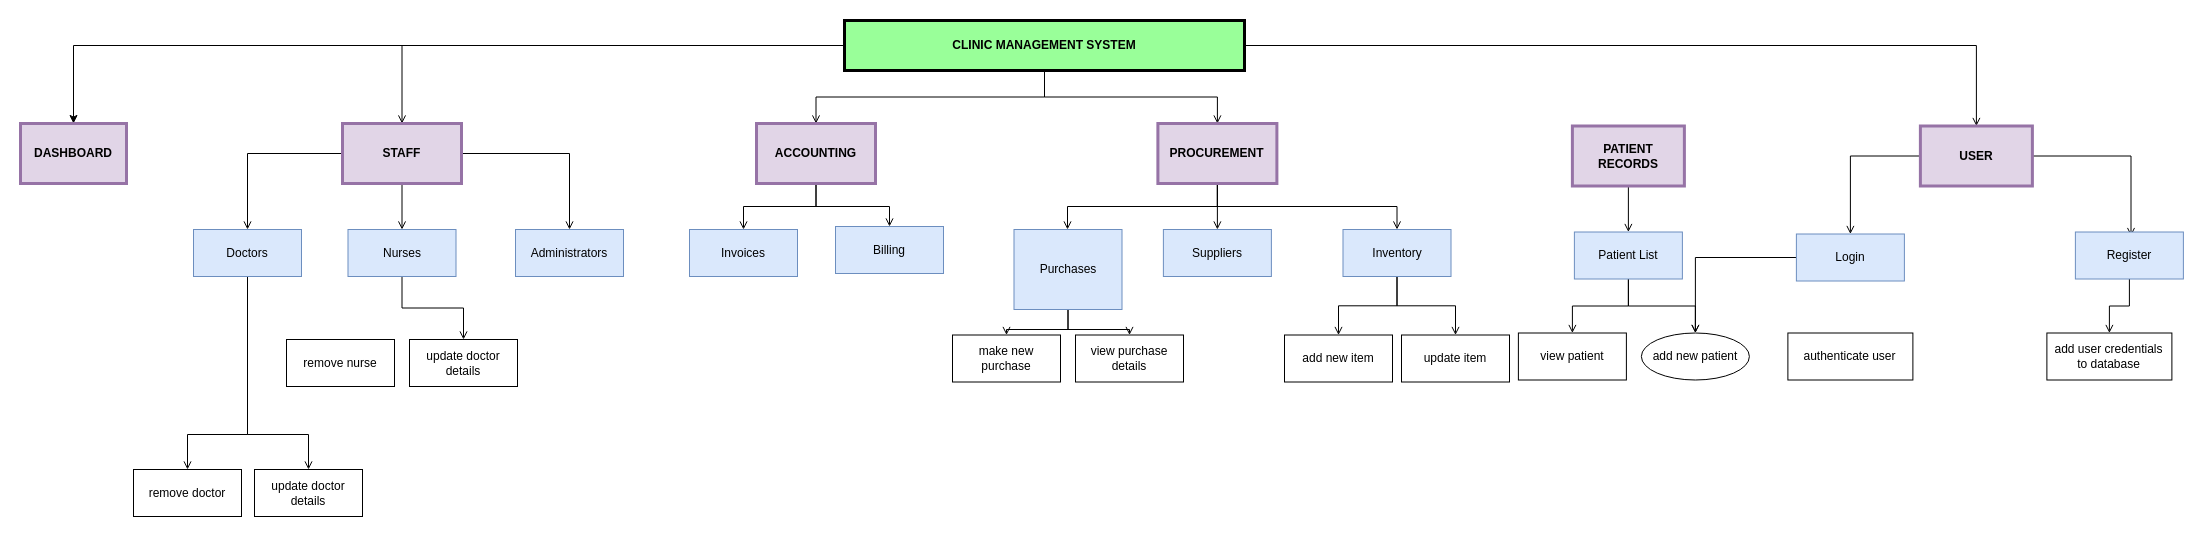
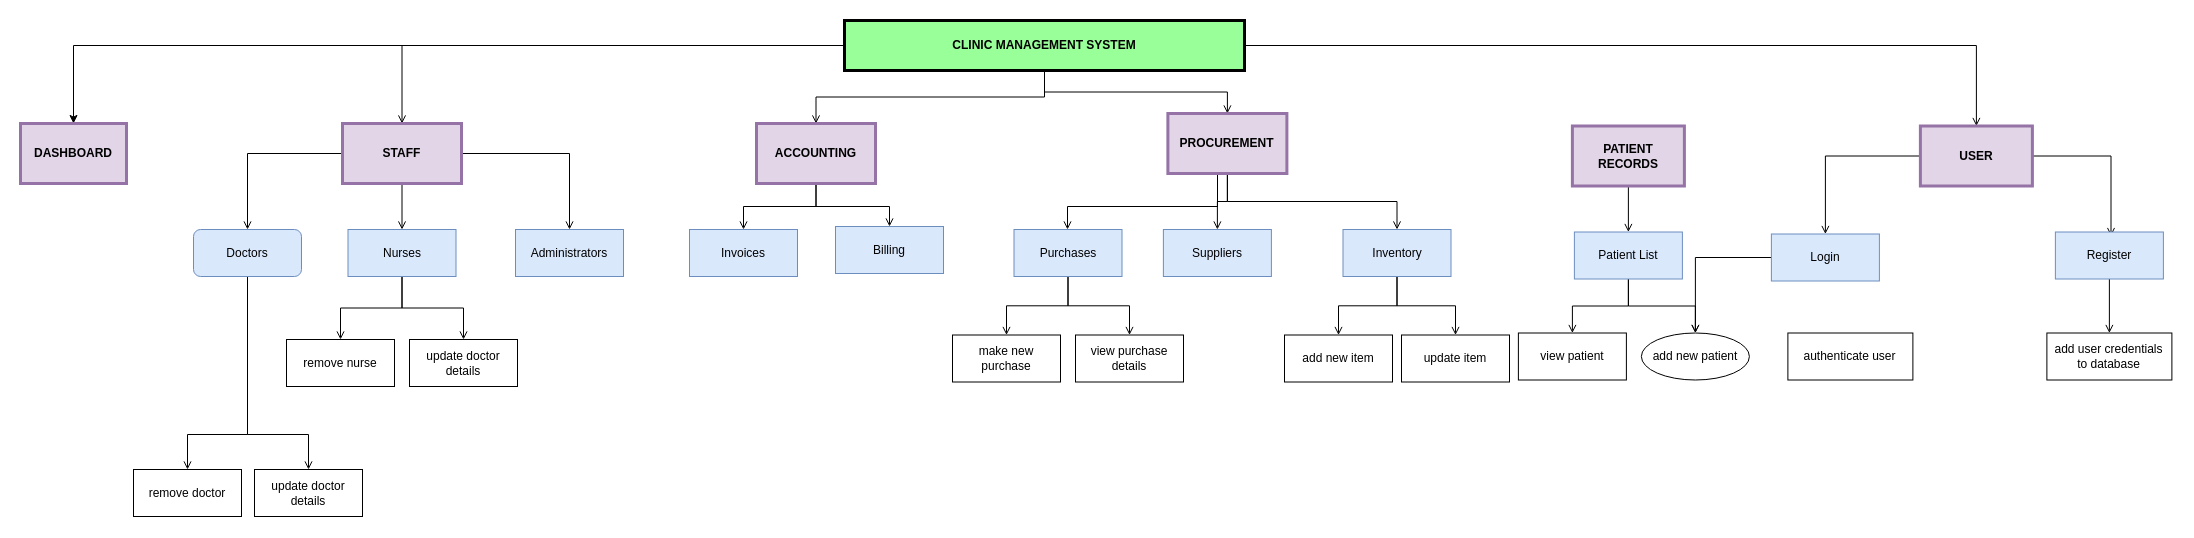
node "PROCUREMENT": moved (1217, 154) -> (1227, 144)
node "Doctors": shape rectangle -> rounded rectangle
node "Register": moved (2129, 256) -> (2109, 256)
node "Login": moved (1850, 258) -> (1825, 258)
node "Purchases": size 108x80 -> 108x47
edge "Nurses" -> "remove nurse": added
